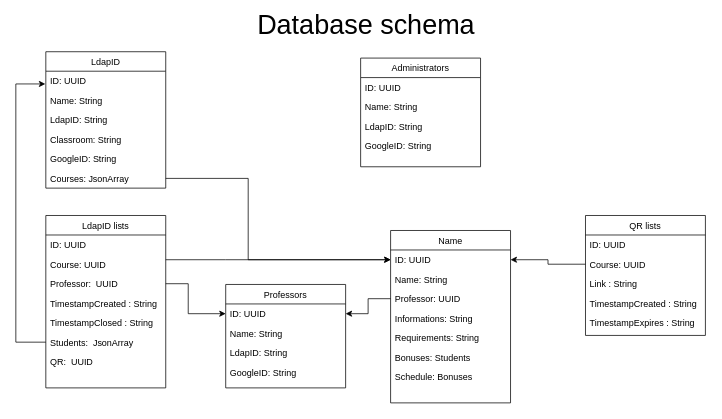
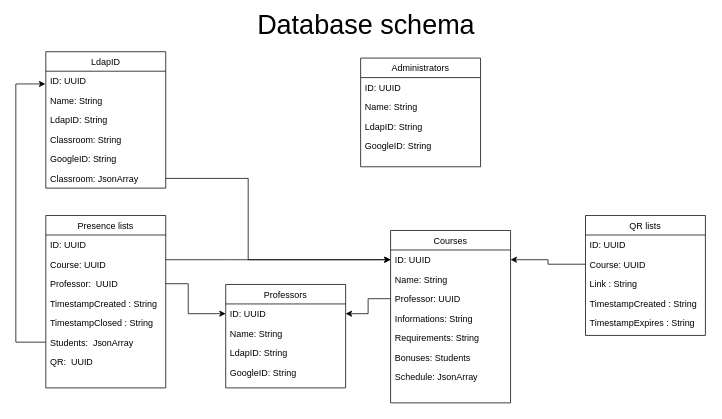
node "Courses: JsonArray": label "Courses: JsonArray" -> "Classroom: JsonArray"
node "LdapID lists": label "LdapID lists" -> "Presence lists"
node "Name": label "Name" -> "Courses"
node "Schedule: Bonuses": label "Schedule: Bonuses" -> "Schedule: JsonArray"
